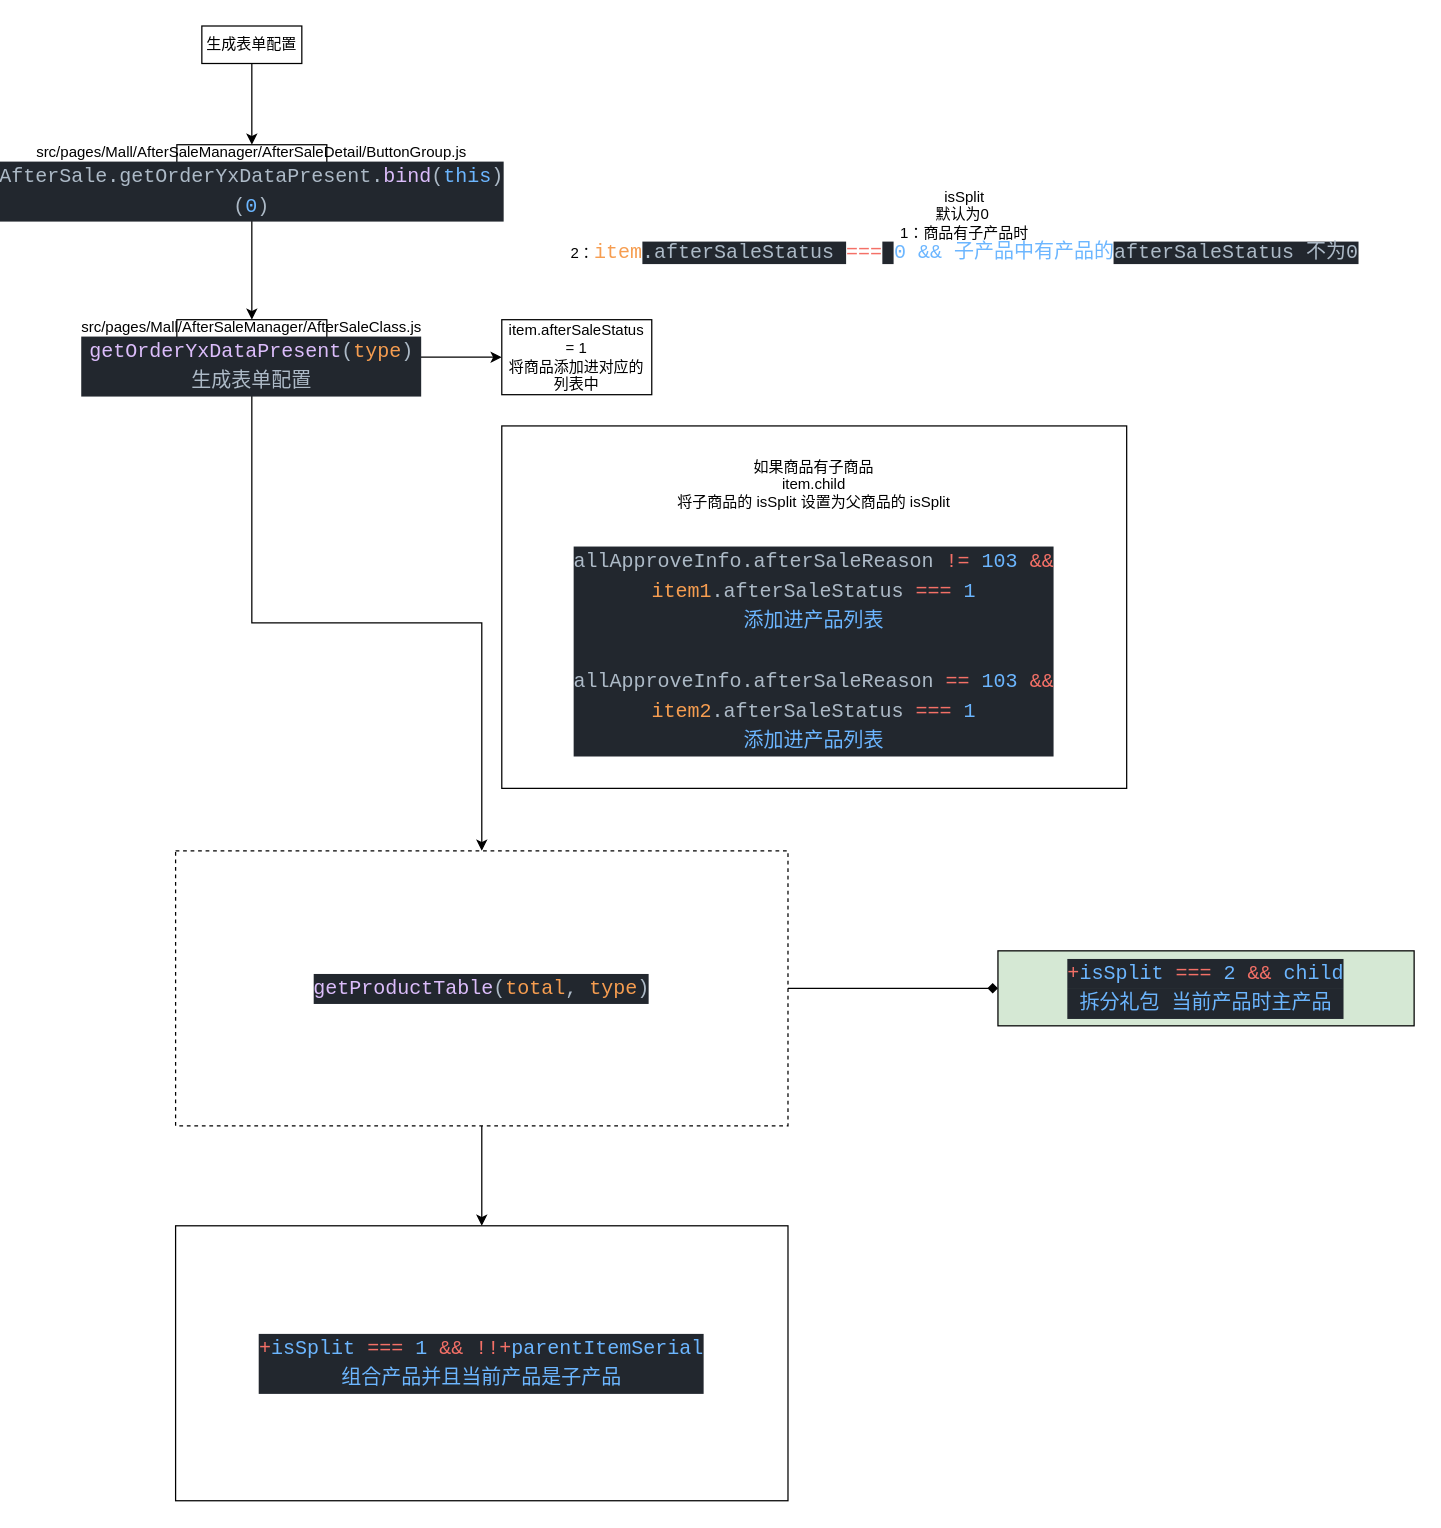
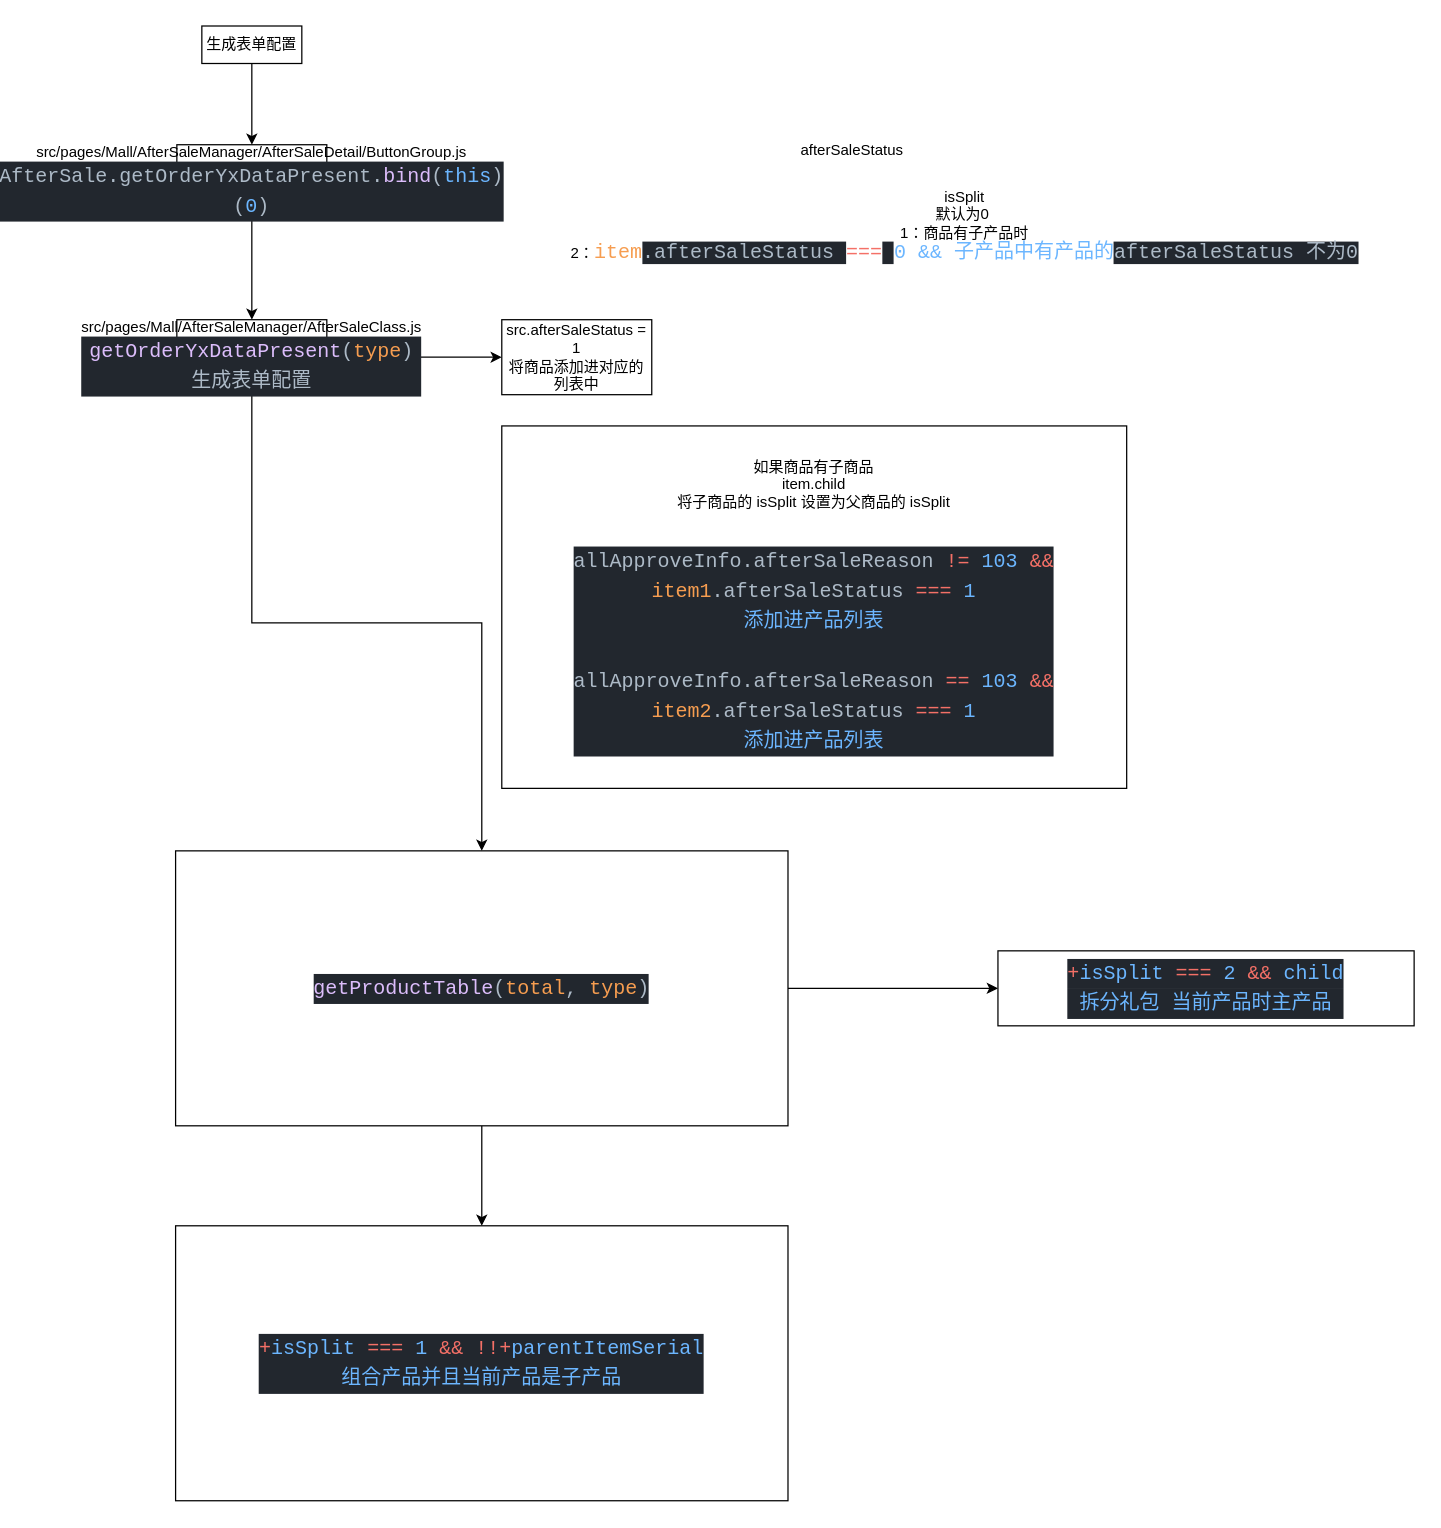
node "afterSaleStatus": added
node "item.afterSaleStatus = 1 将商品添加进对应的列表中": label "item.afterSaleStatus = 1 将商品添加进对应的列表中" -> "src.afterSaleStatus = 1 将商品添加进对应的列表中"
node "getProductTable(total, type)": style dashed -> solid
edge "getProductTable(total, type)" -> "+isSplit === 2 && child 拆分礼包 当前产品时主产品": arrowhead diamond -> classic
node "+isSplit === 2 && child 拆分礼包 当前产品时主产品": fillcolor #d5e8d4 -> #ffffff
